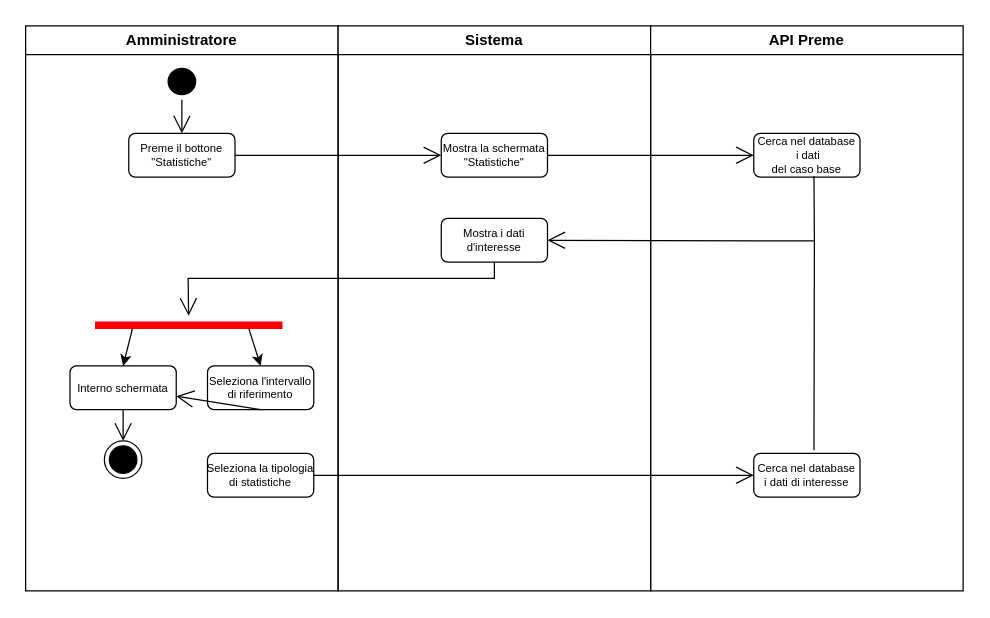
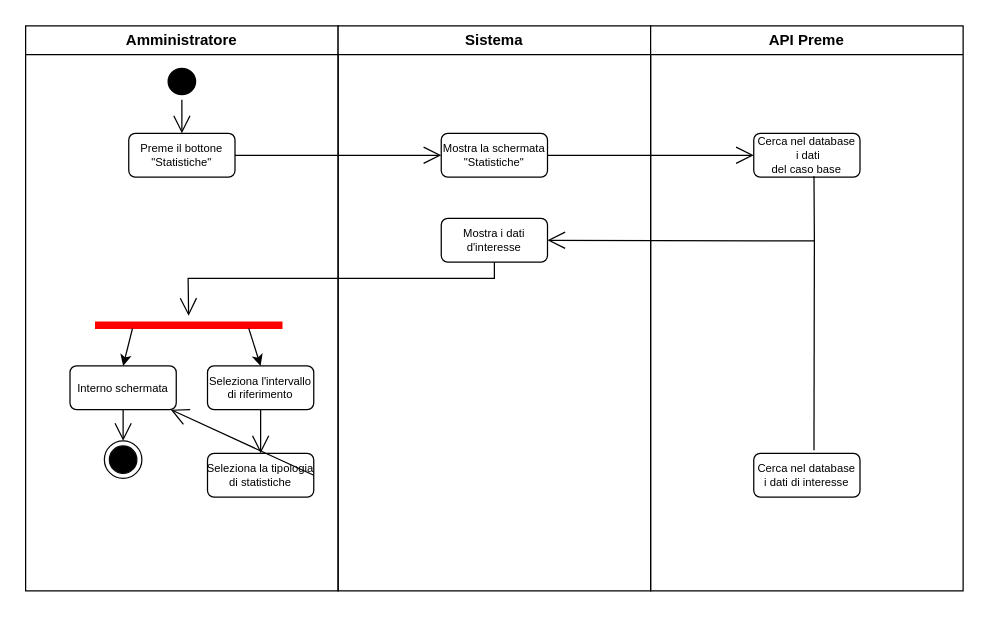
edge "Seleziona l'intervallo di riferimento" -> "Interno schermata": now "Seleziona l'intervallo di riferimento" -> "Seleziona la tipologia di statistiche"
edge "Seleziona la tipologia di statistiche" -> "Cerca nel database i dati di interesse": now "Seleziona la tipologia di statistiche" -> "Interno schermata"
